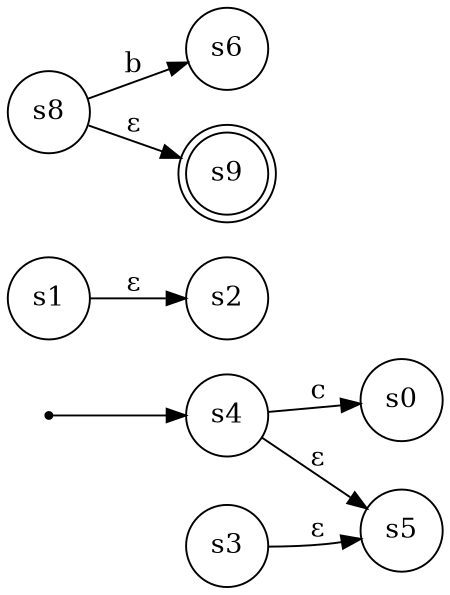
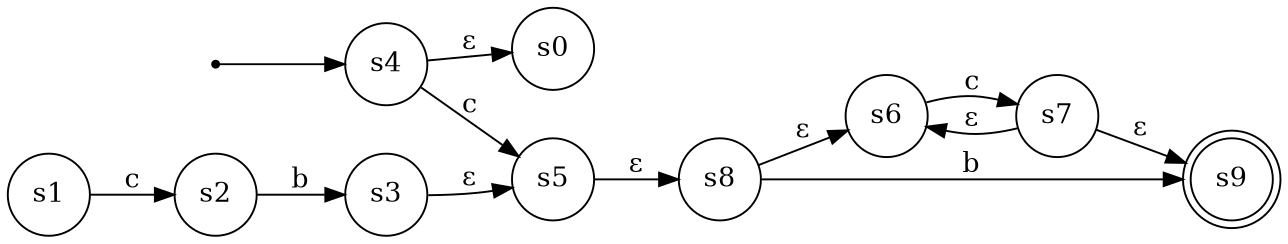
edge "s8" -> "s6": label "b" -> "ε"
node "s7": added
edge "s8" -> "s9": label "ε" -> "b"
edge "s5" -> "s8": added, label "ε"
edge "s2" -> "s3": added, label "b"
edge "s1" -> "s2": label "ε" -> "c"
edge "s4" -> "s0": label "c" -> "ε"
edge "s4" -> "s5": label "ε" -> "c"
